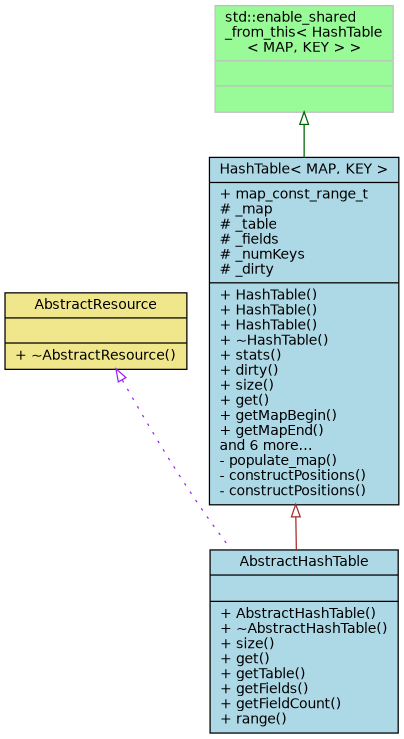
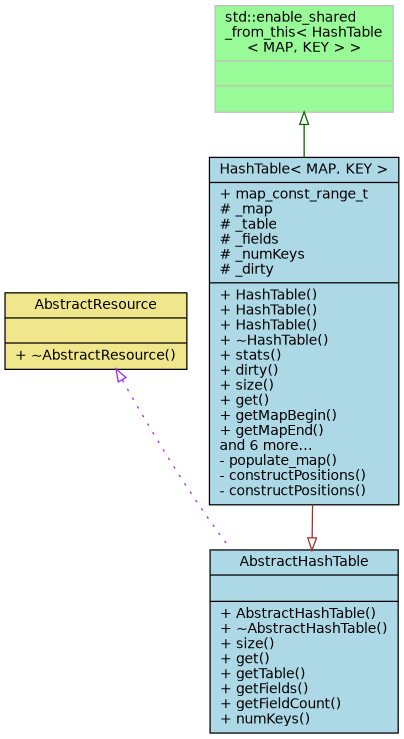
edge "AbstractHashTable" -> "HashTable< MAP, KEY >": reversed
node "AbstractHashTable": text "+ range()" -> "+ numKeys()"
